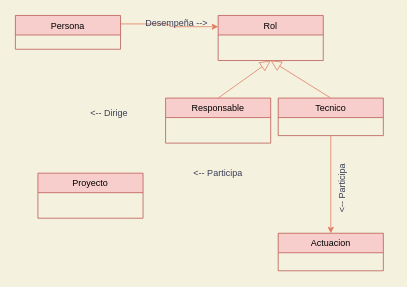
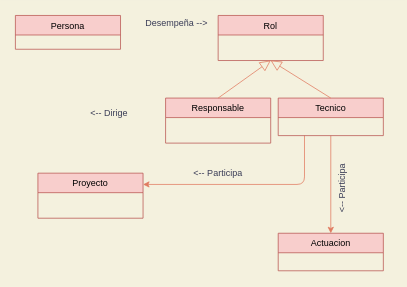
edge "Persona" -> "Rol": removed
edge "Tecnico" -> "Proyecto": added
